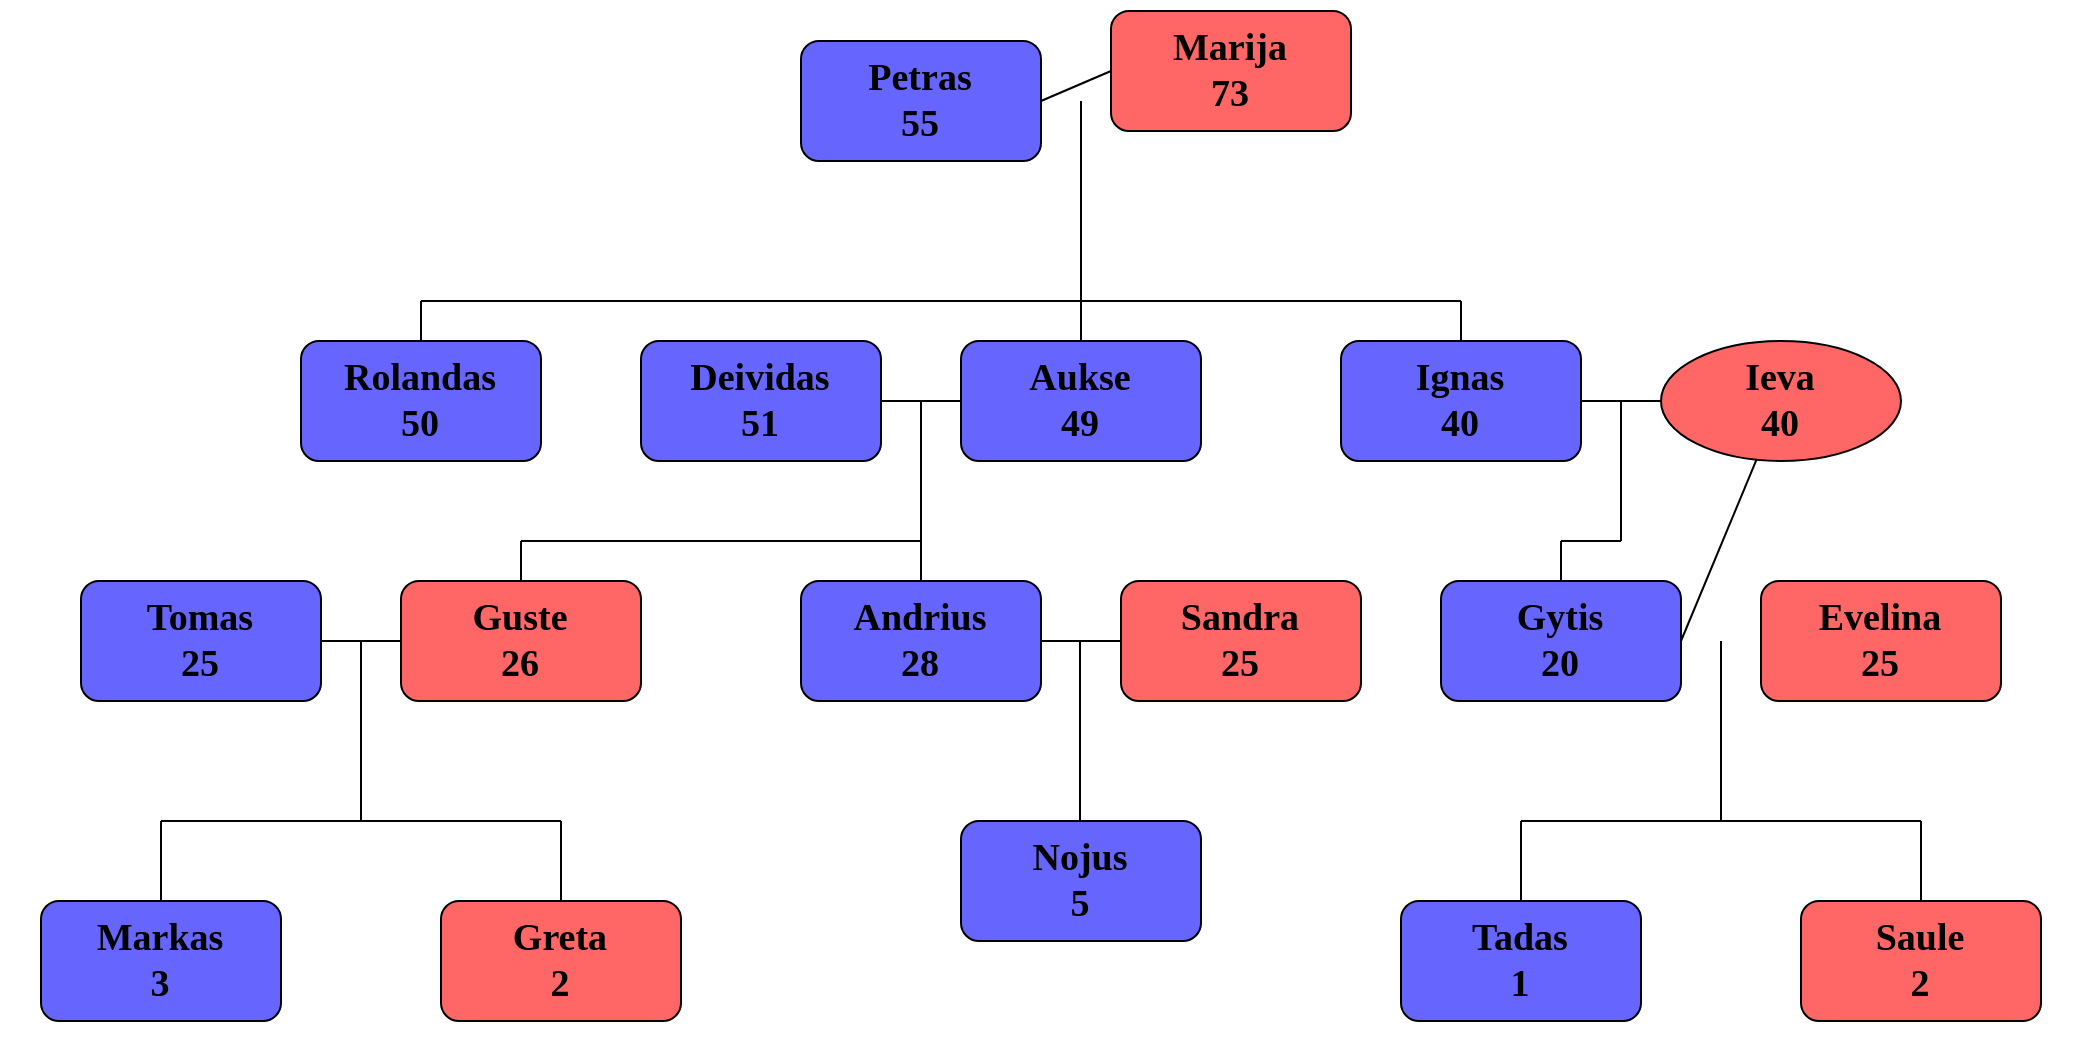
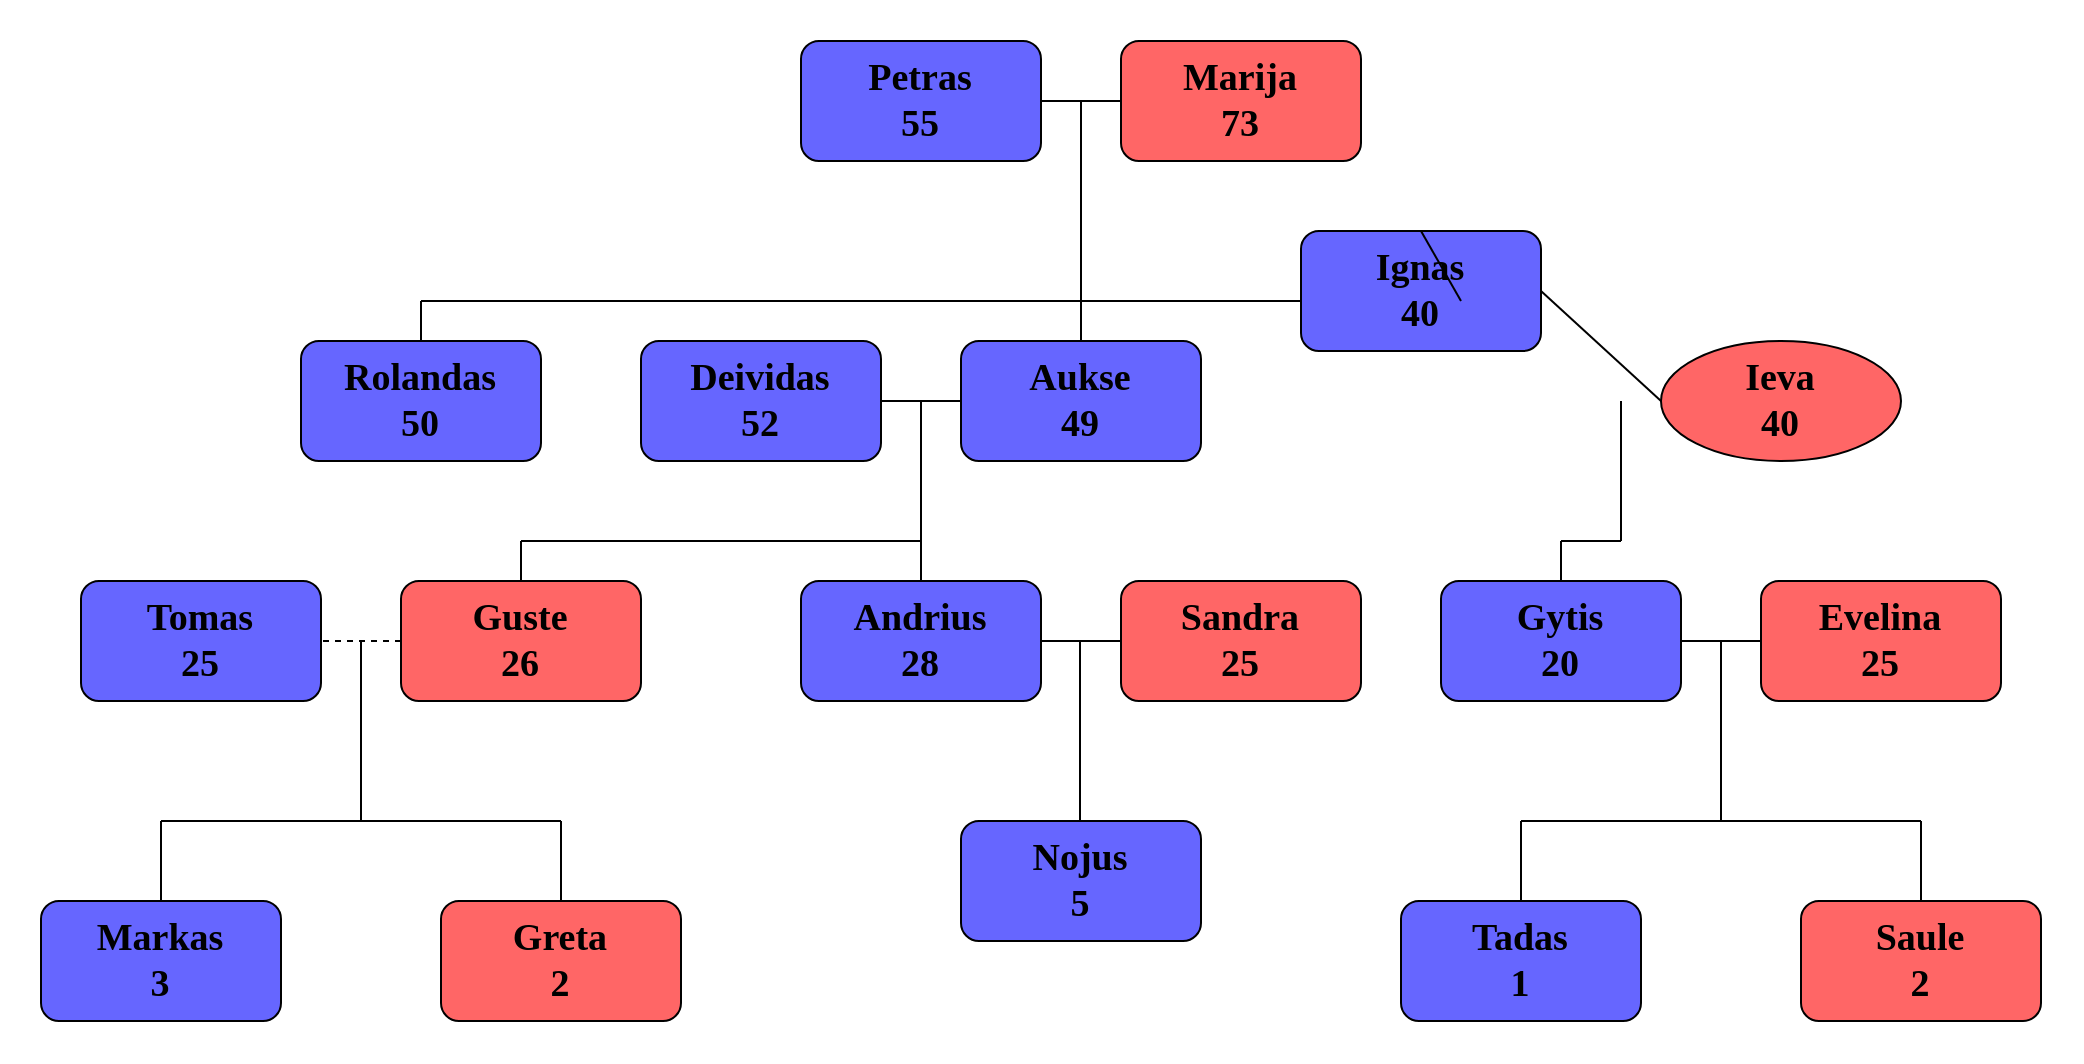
node "Marija 73": moved (1231, 71) -> (1241, 101)
node "Deividas 51": label "Deividas 51" -> "Deividas 52"
node "Ignas 40": moved (1461, 401) -> (1421, 291)
edge "Ieva 40" -- "Gytis 20": now "Evelina 25" -- "Gytis 20"
edge "Tomas 25" -- "Guste 26": style solid -> dashed
